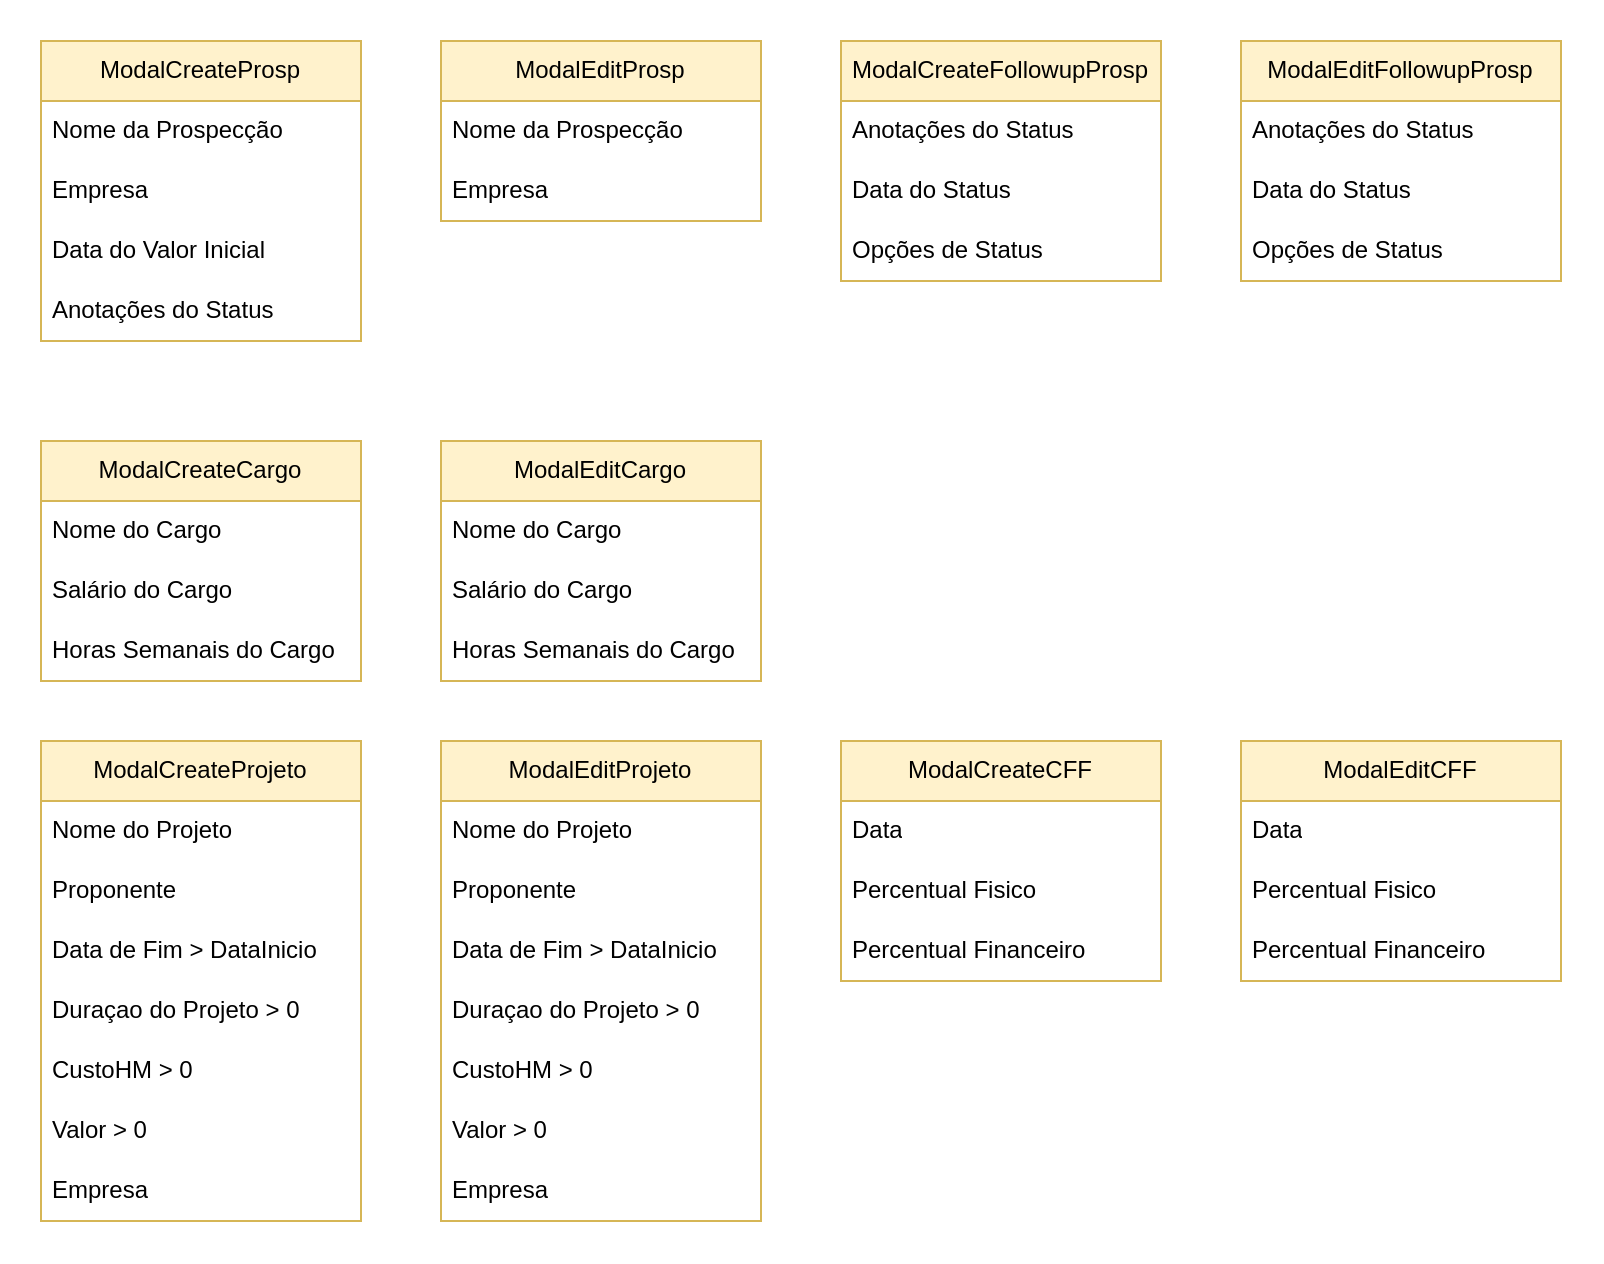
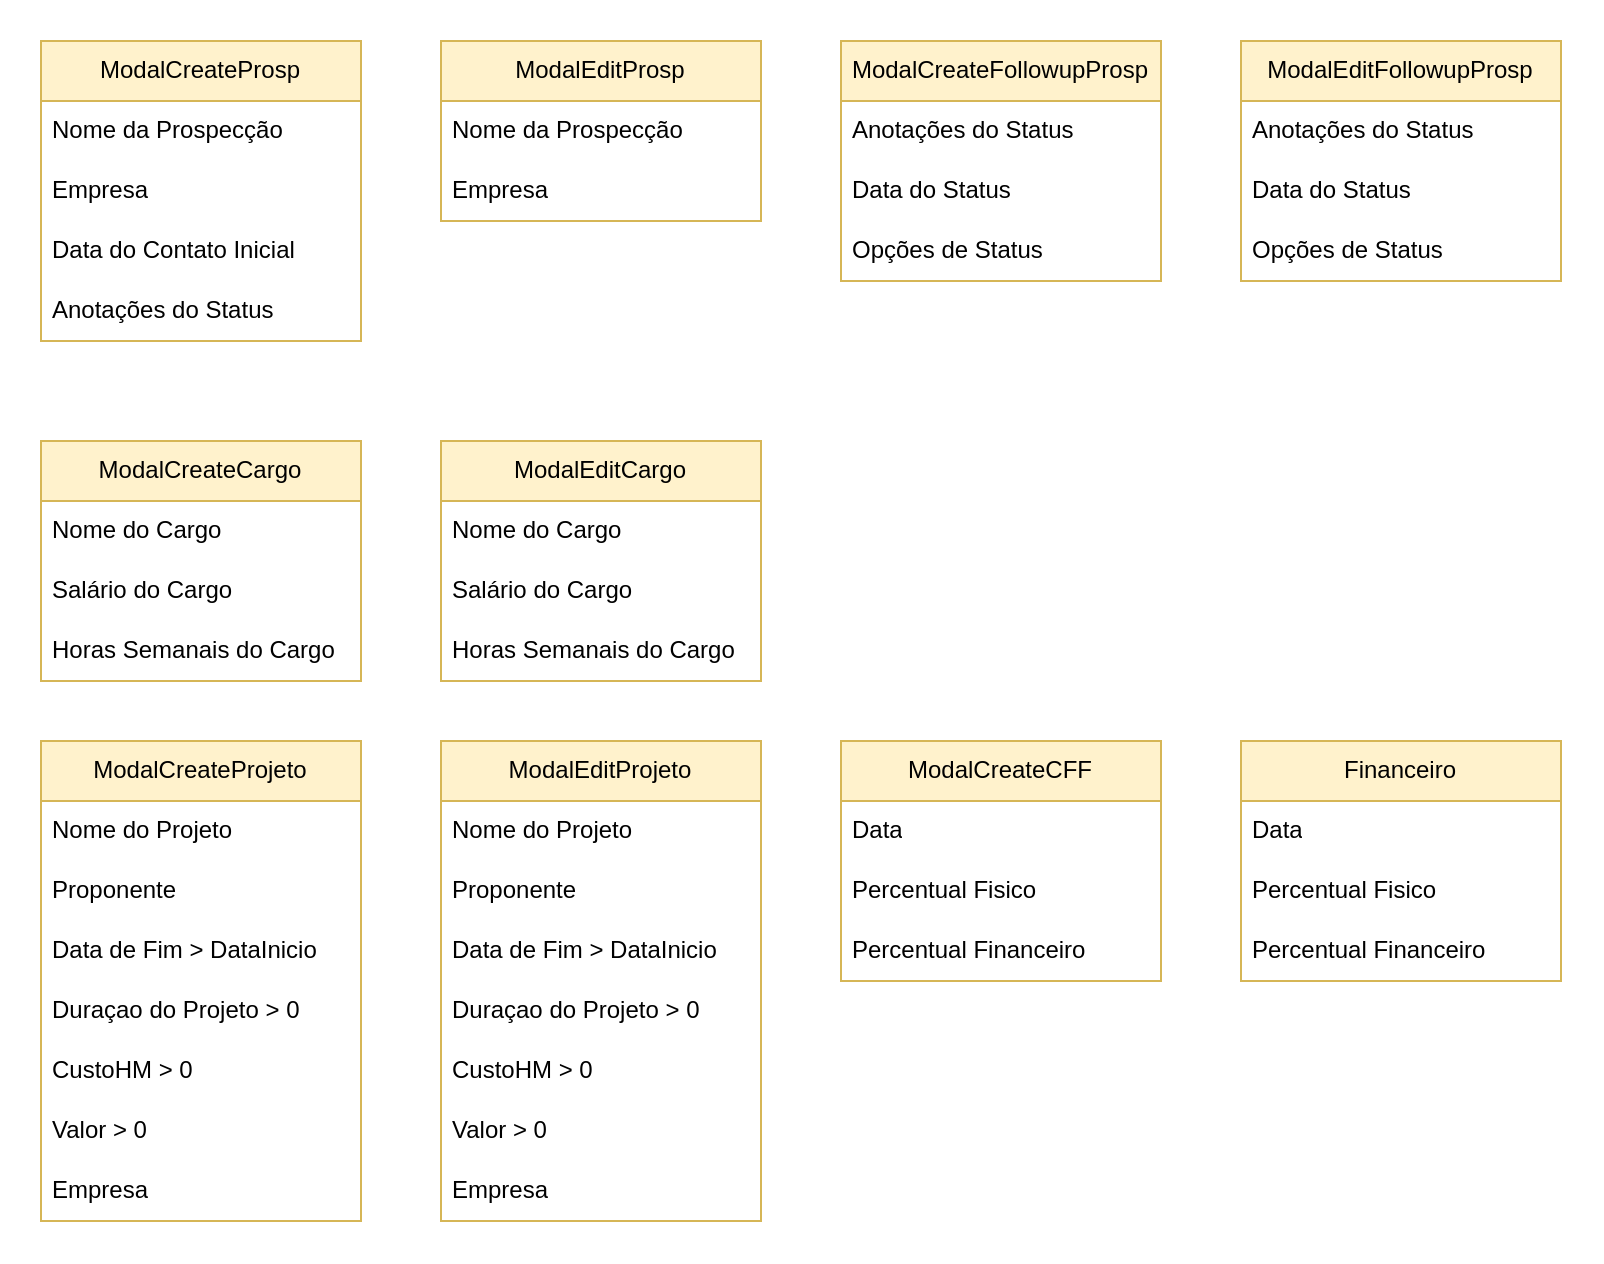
node "Data do Valor Inicial": label "Data do Valor Inicial" -> "Data do Contato Inicial"
node "ModalEditCFF": label "ModalEditCFF" -> "Financeiro"
